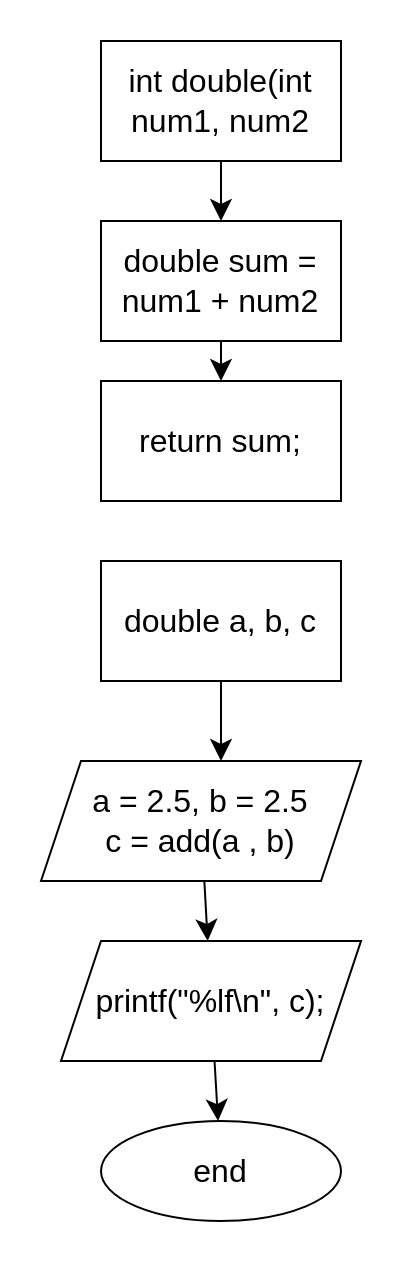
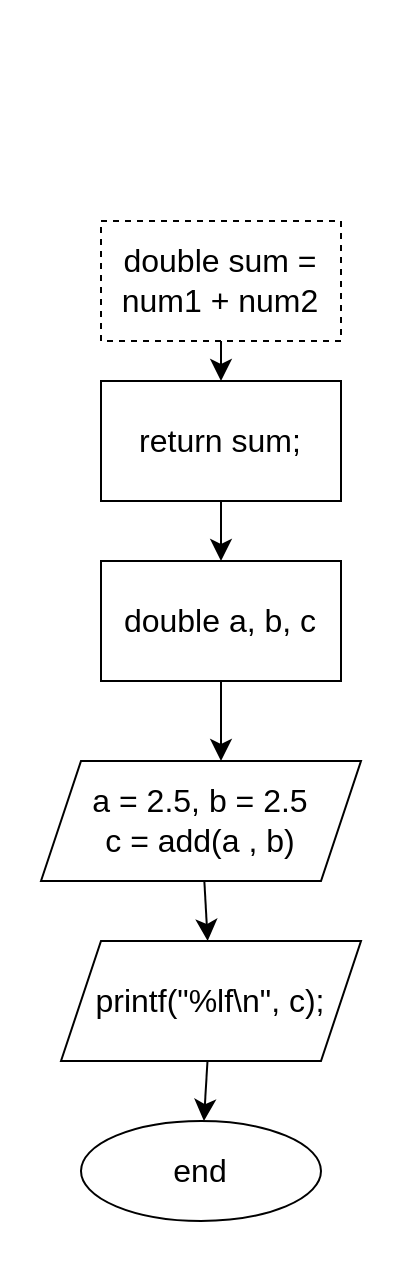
node "int double(int num1, num2": removed
edge "int double(int num1, num2" -> "double sum = num1 + num2": removed
node "double sum = num1 + num2": style solid -> dashed
edge "return sum;" -> "double a, b, c": added
node "end": moved (221, 1171) -> (201, 1171)
